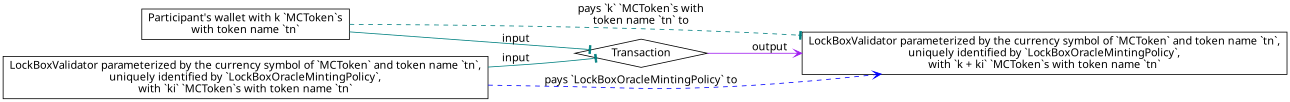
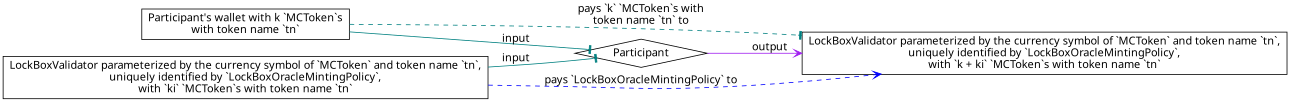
node "Transaction": label "Transaction" -> "Participant"
